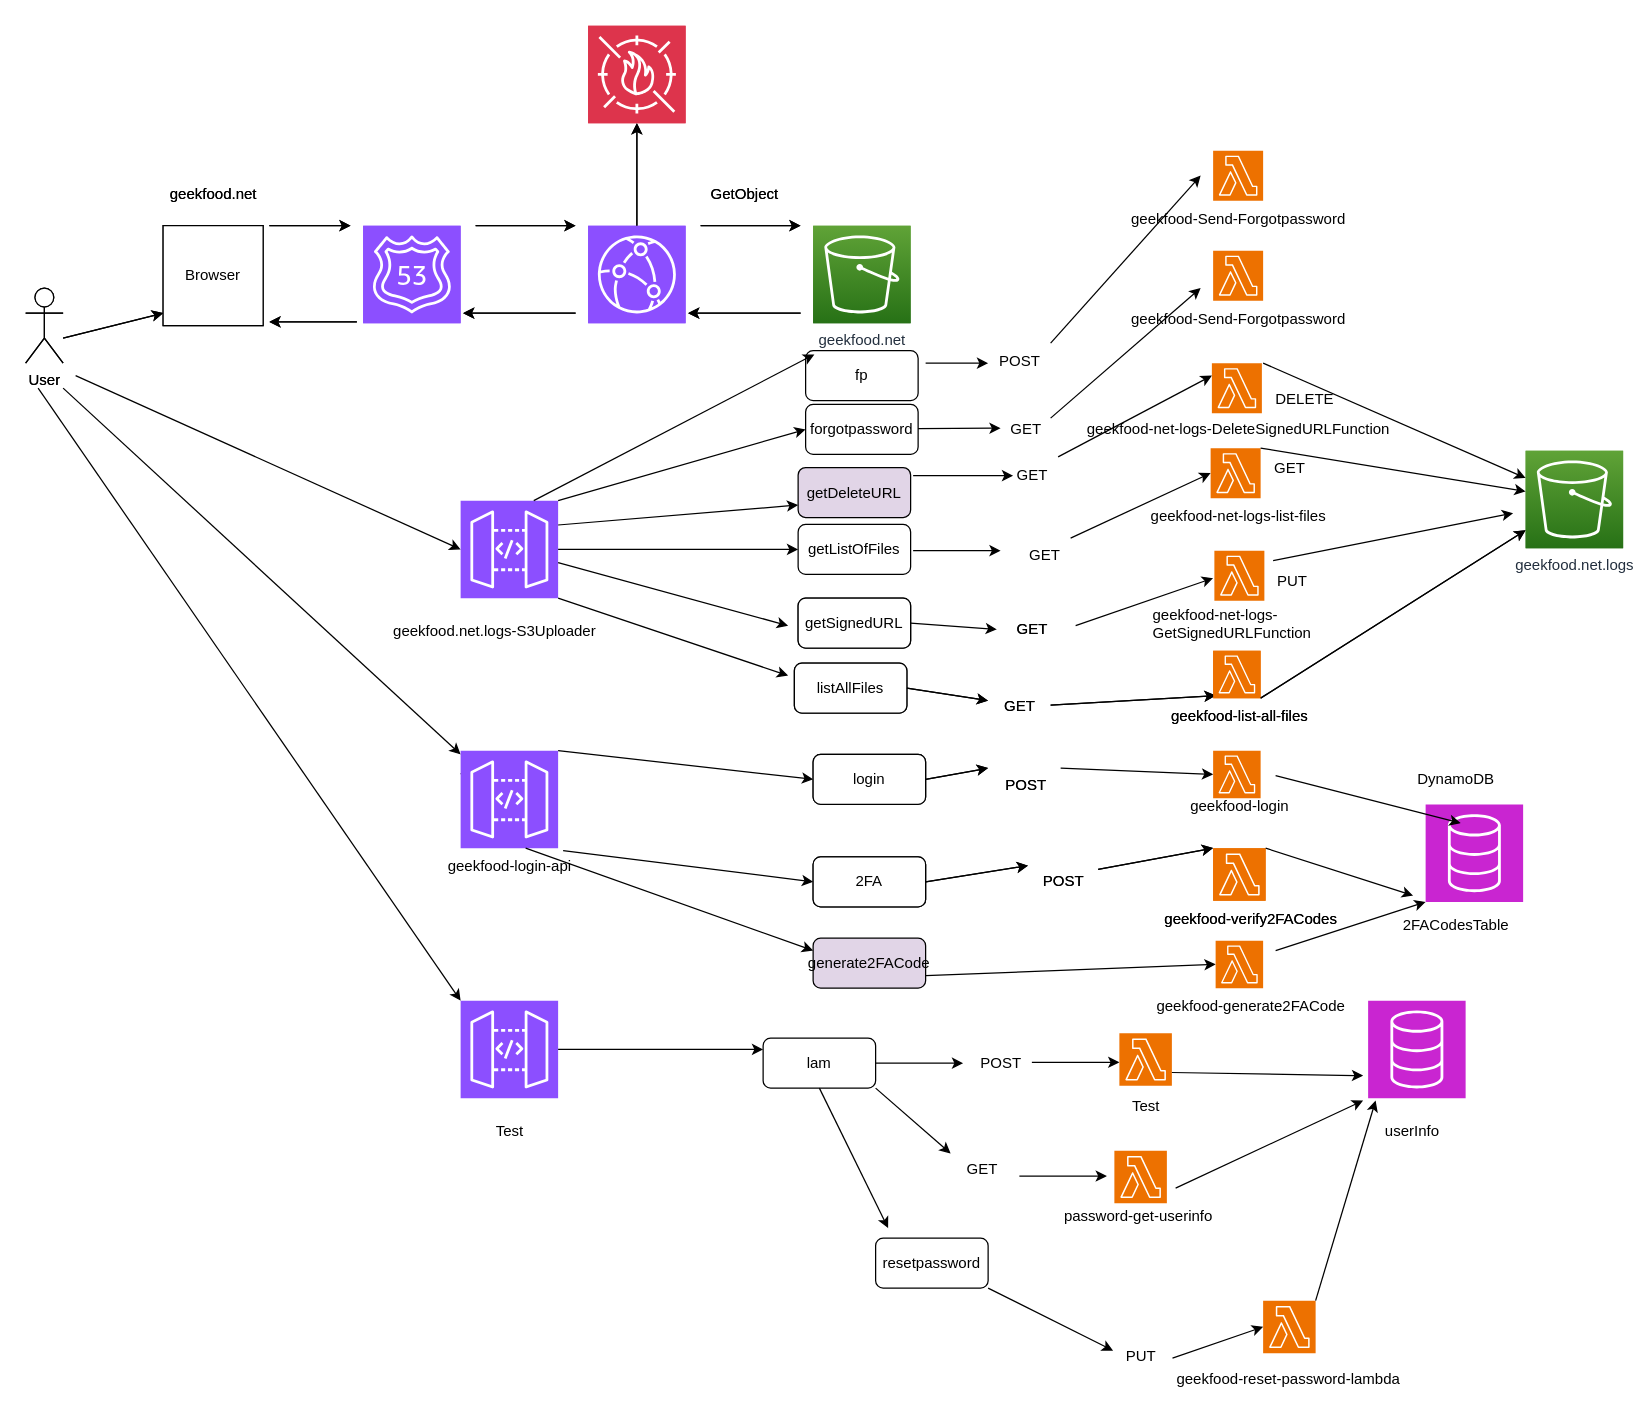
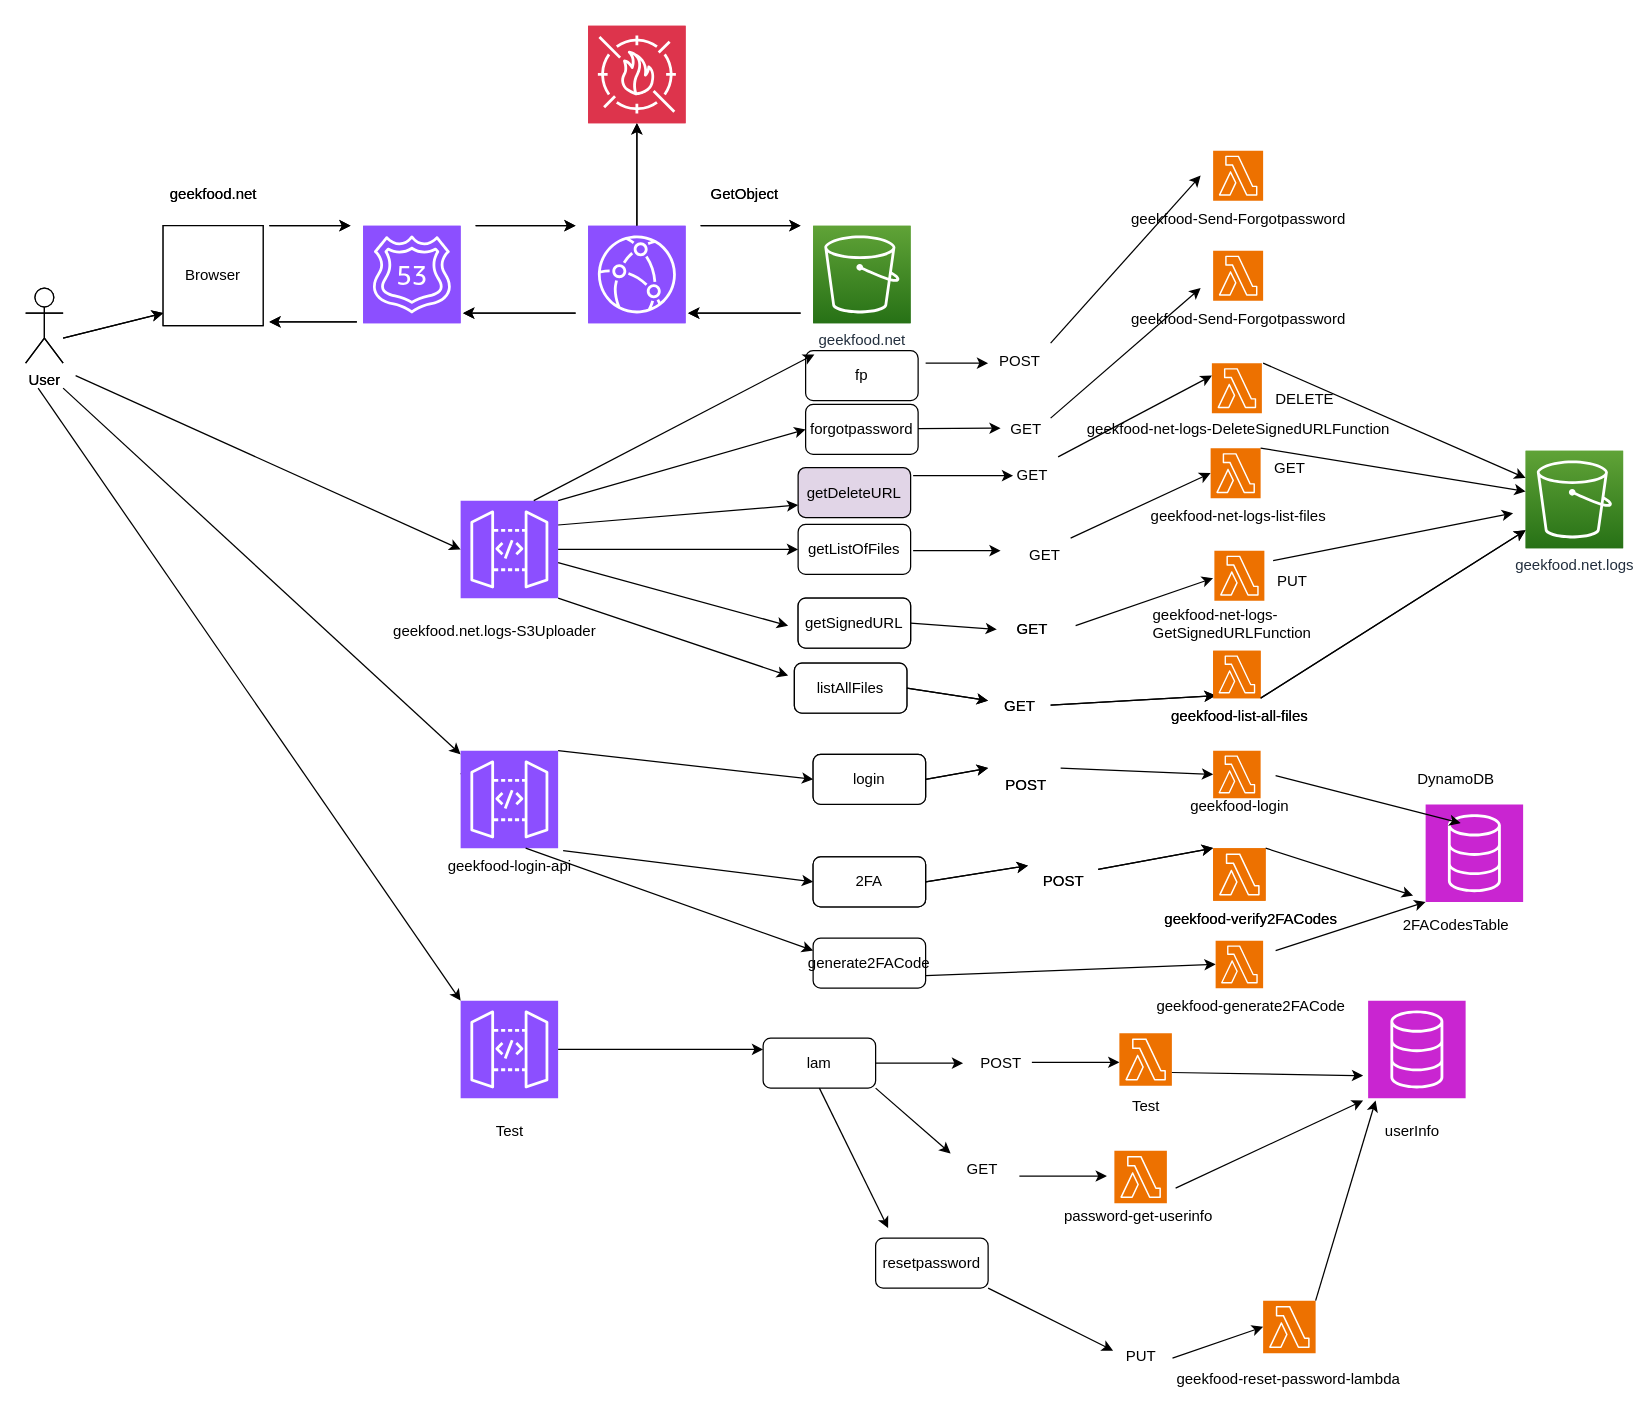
node "generate2FACode": fillcolor #e1d5e7 -> #ffffff
